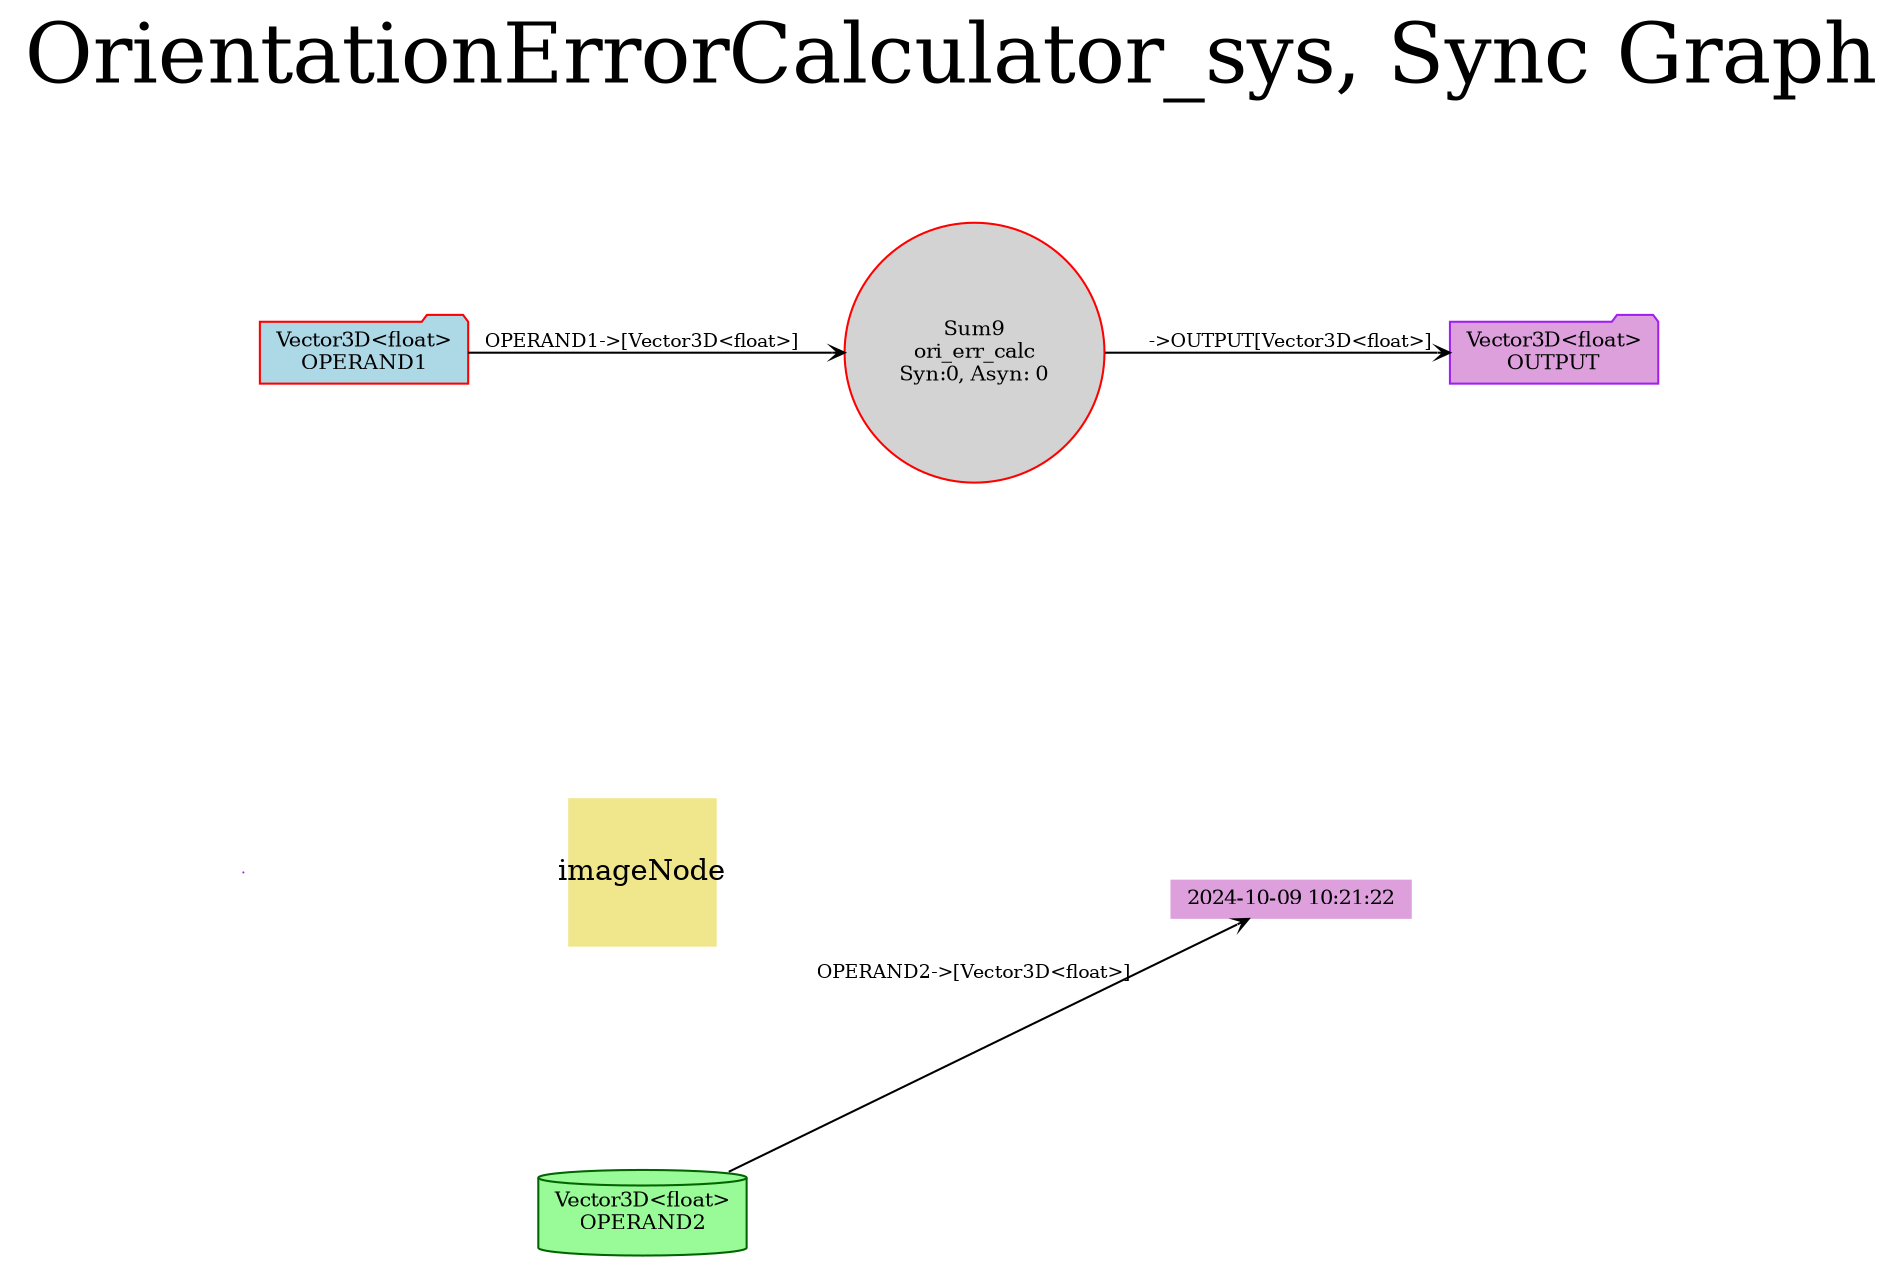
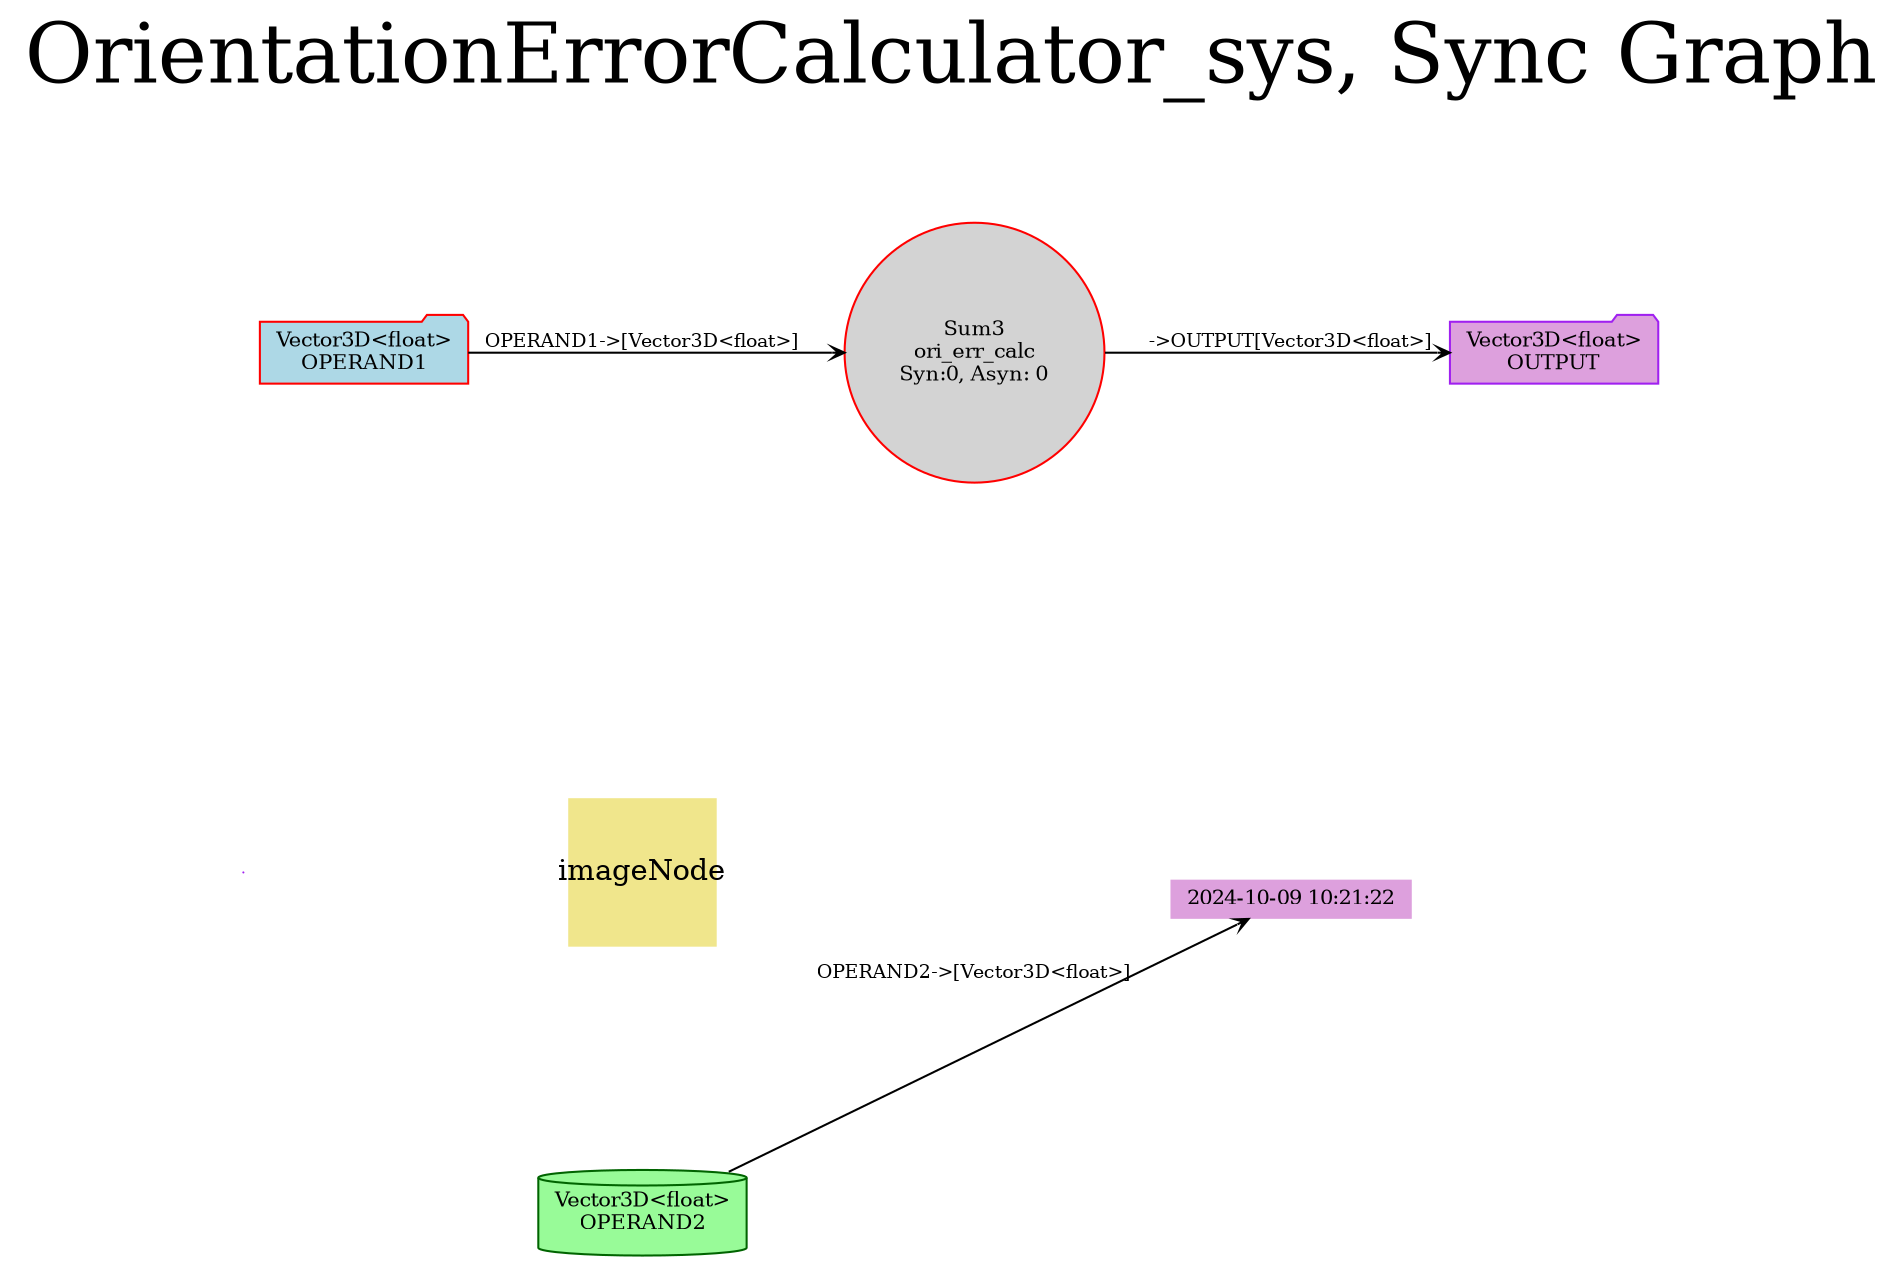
node "Sum9 ori_err_calc Syn:0, Asyn: 0": label "Sum9 ori_err_calc Syn:0, Asyn: 0" -> "Sum3 ori_err_calc Syn:0, Asyn: 0"
